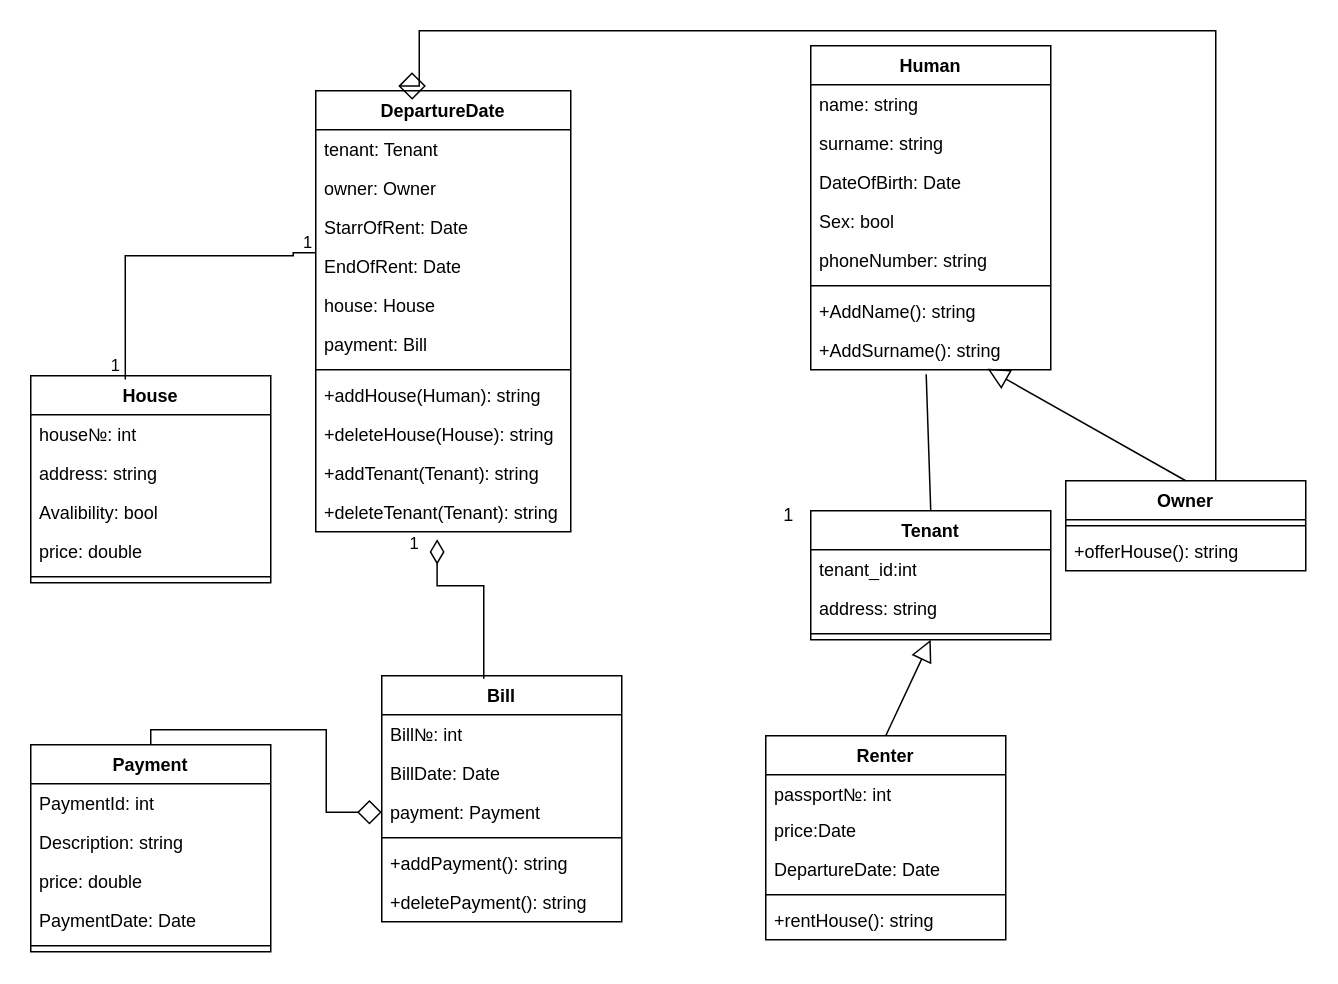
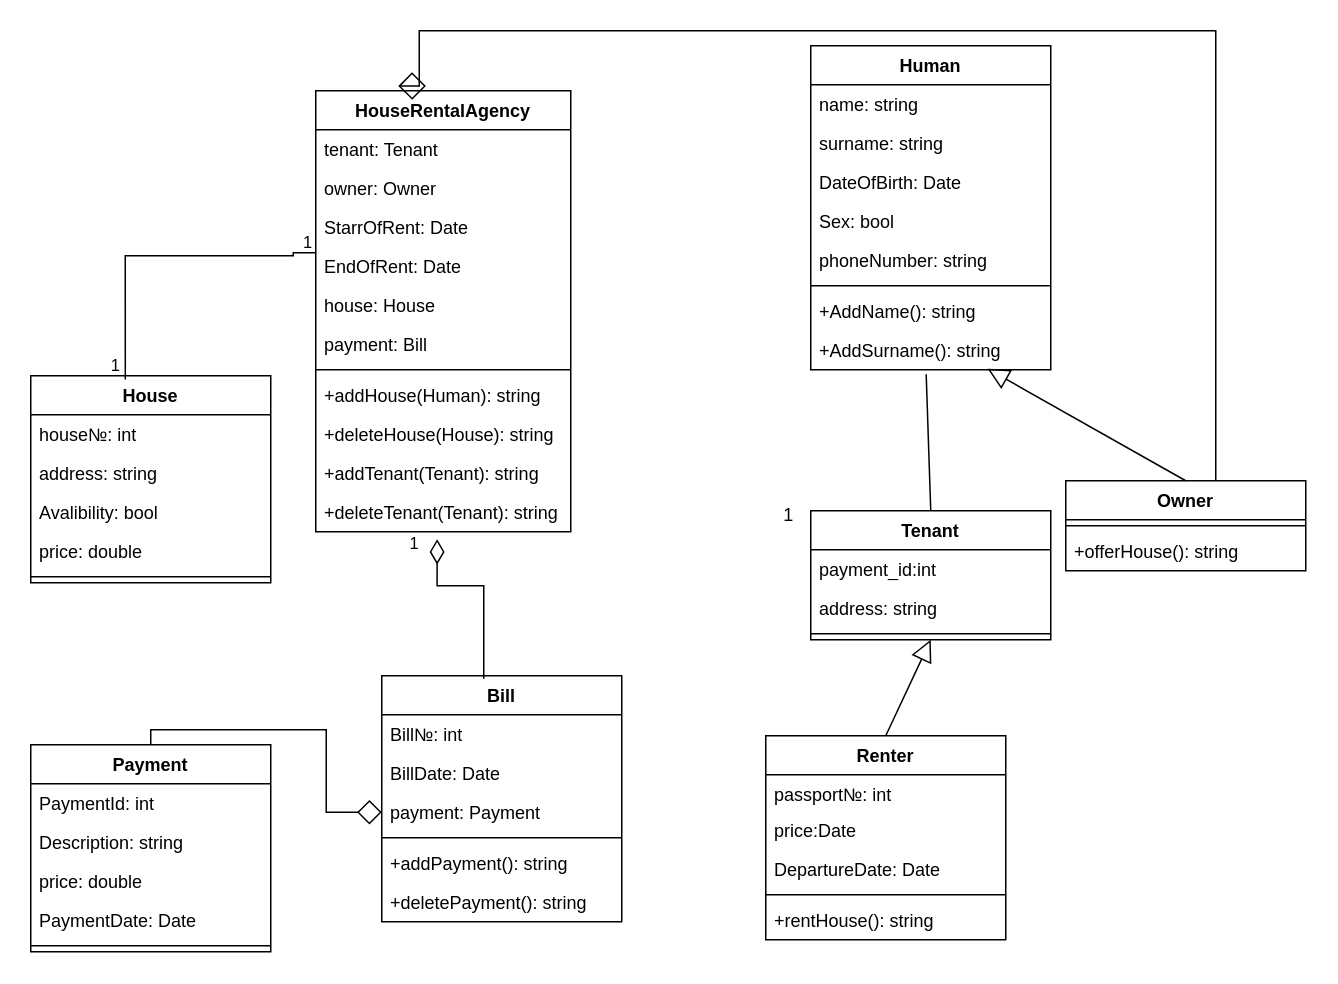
node "DepartureDate": label "DepartureDate" -> "HouseRentalAgency"
node "tenant_id:int": label "tenant_id:int" -> "payment_id:int"
